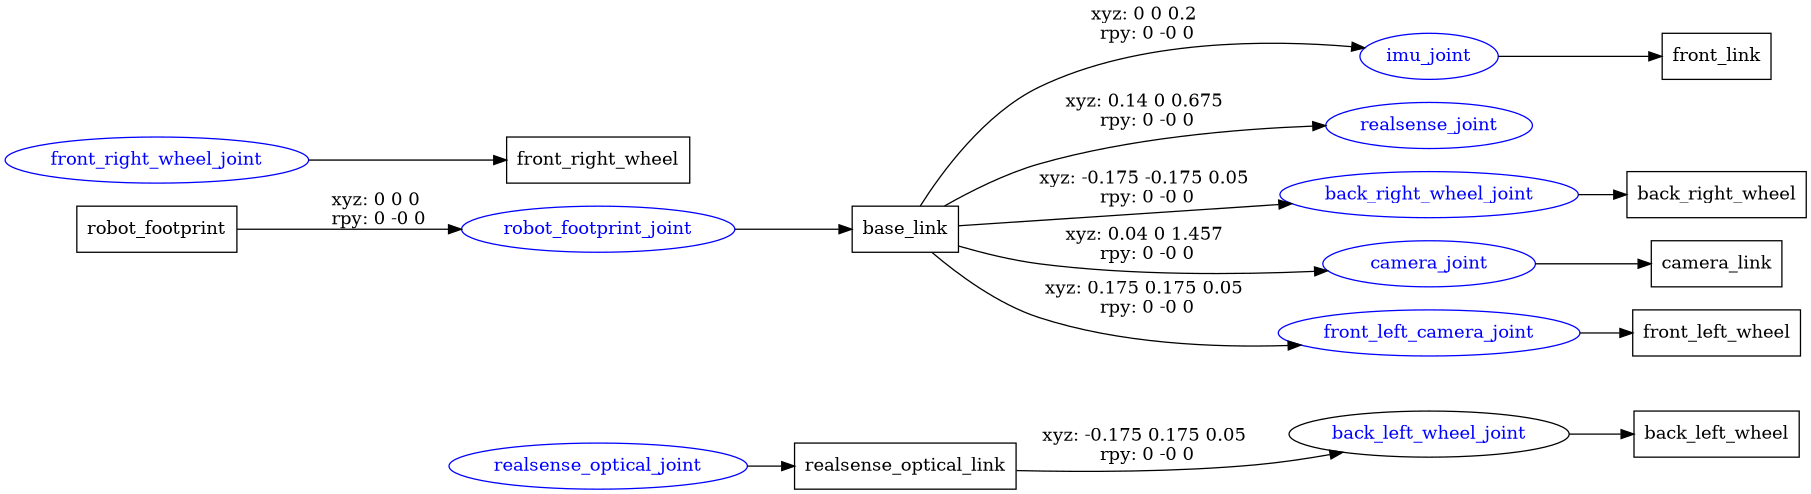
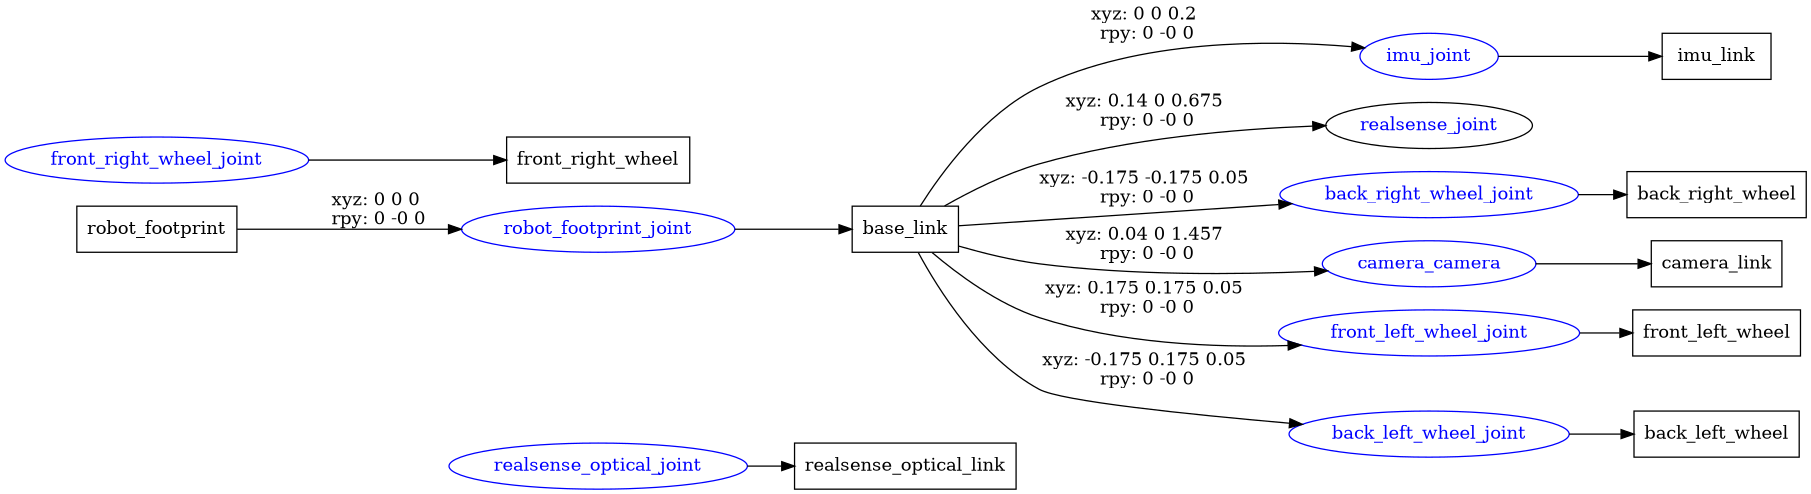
node "front_link": label "front_link" -> "imu_link"
node "realsense_joint": color blue -> black
node "camera_joint": label "camera_joint" -> "camera_camera"
node "front_left_camera_joint": label "front_left_camera_joint" -> "front_left_wheel_joint"
node "back_left_wheel_joint": color black -> blue
edge "realsense_optical_link" -> "back_left_wheel_joint": now "base_link" -> "back_left_wheel_joint"
